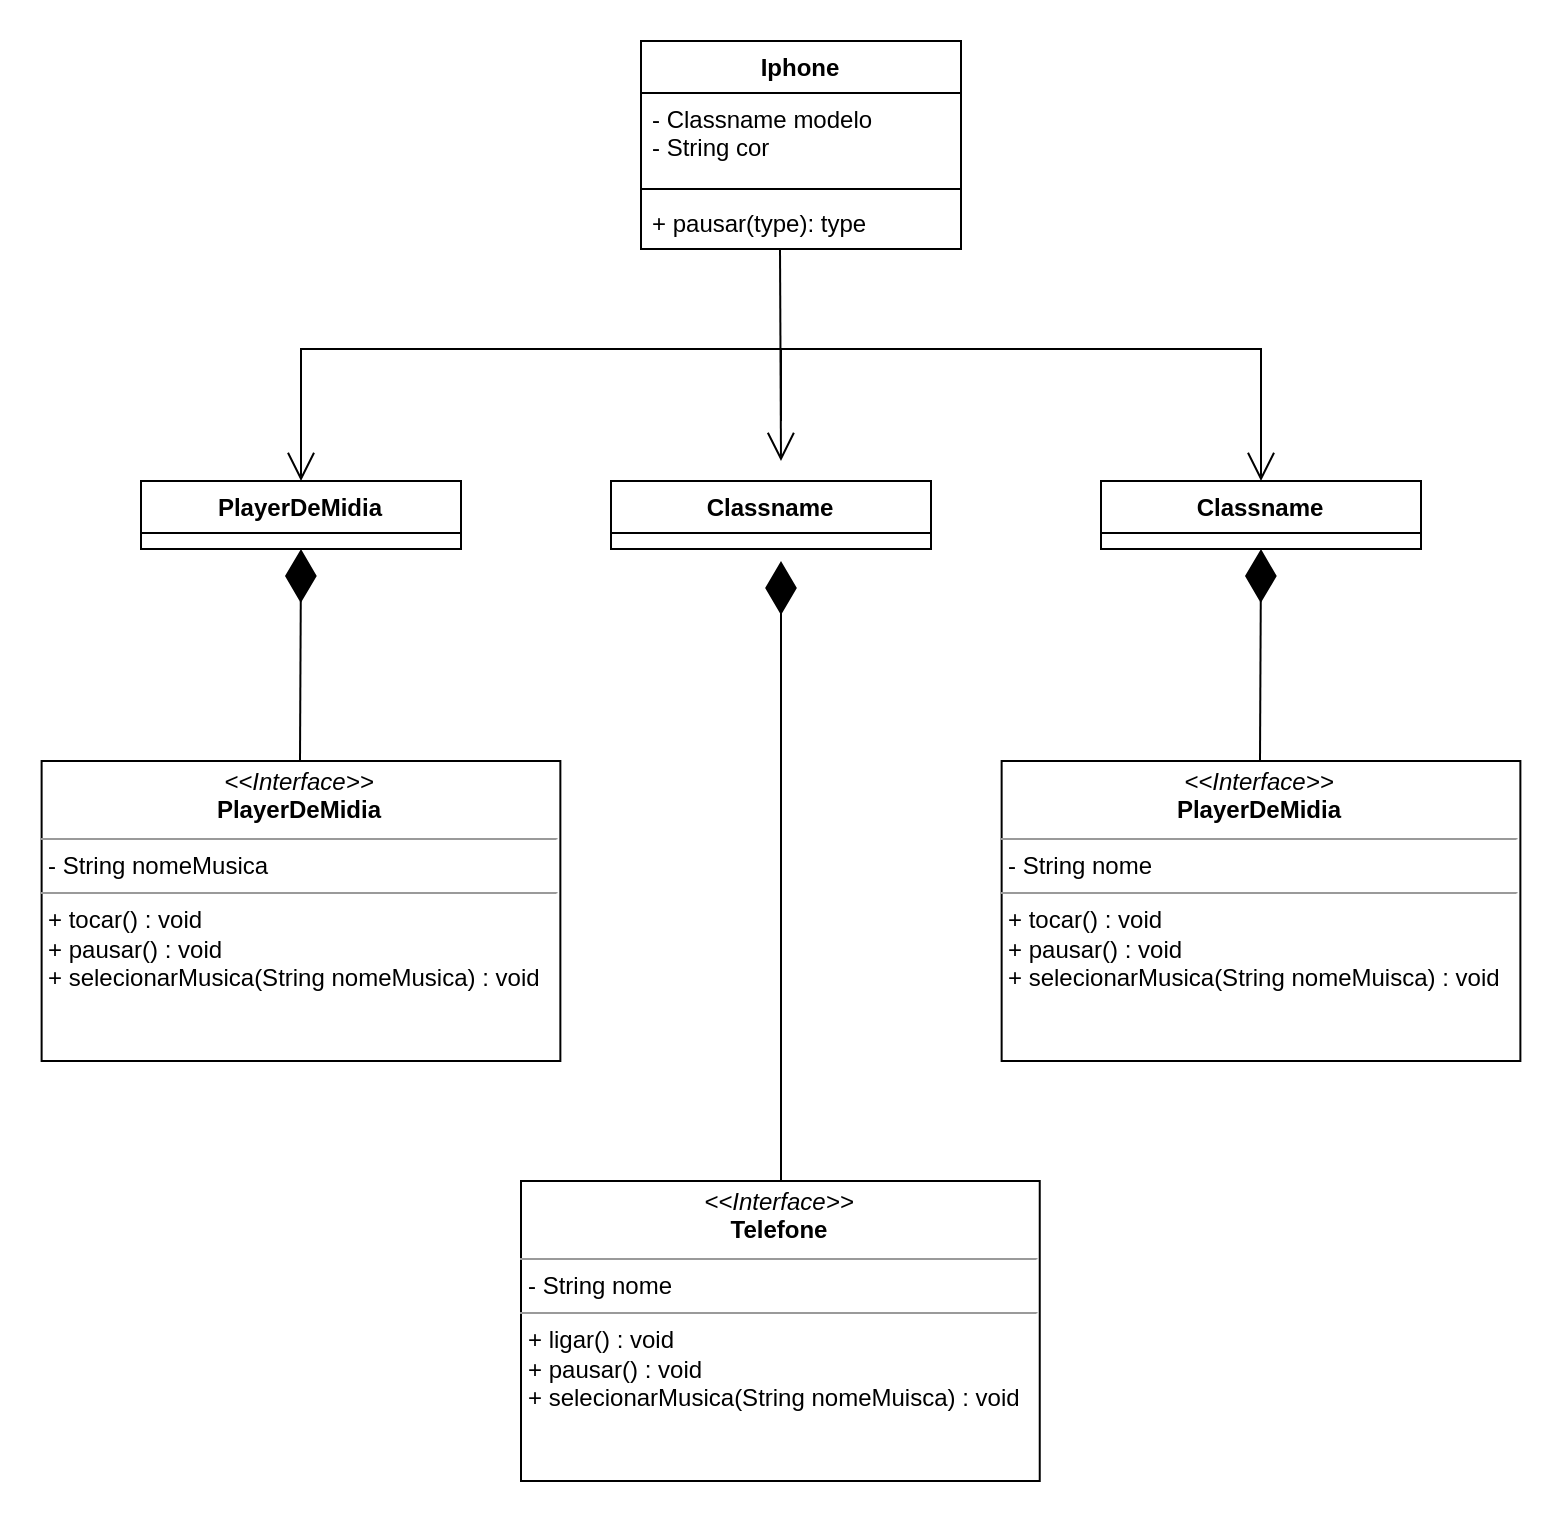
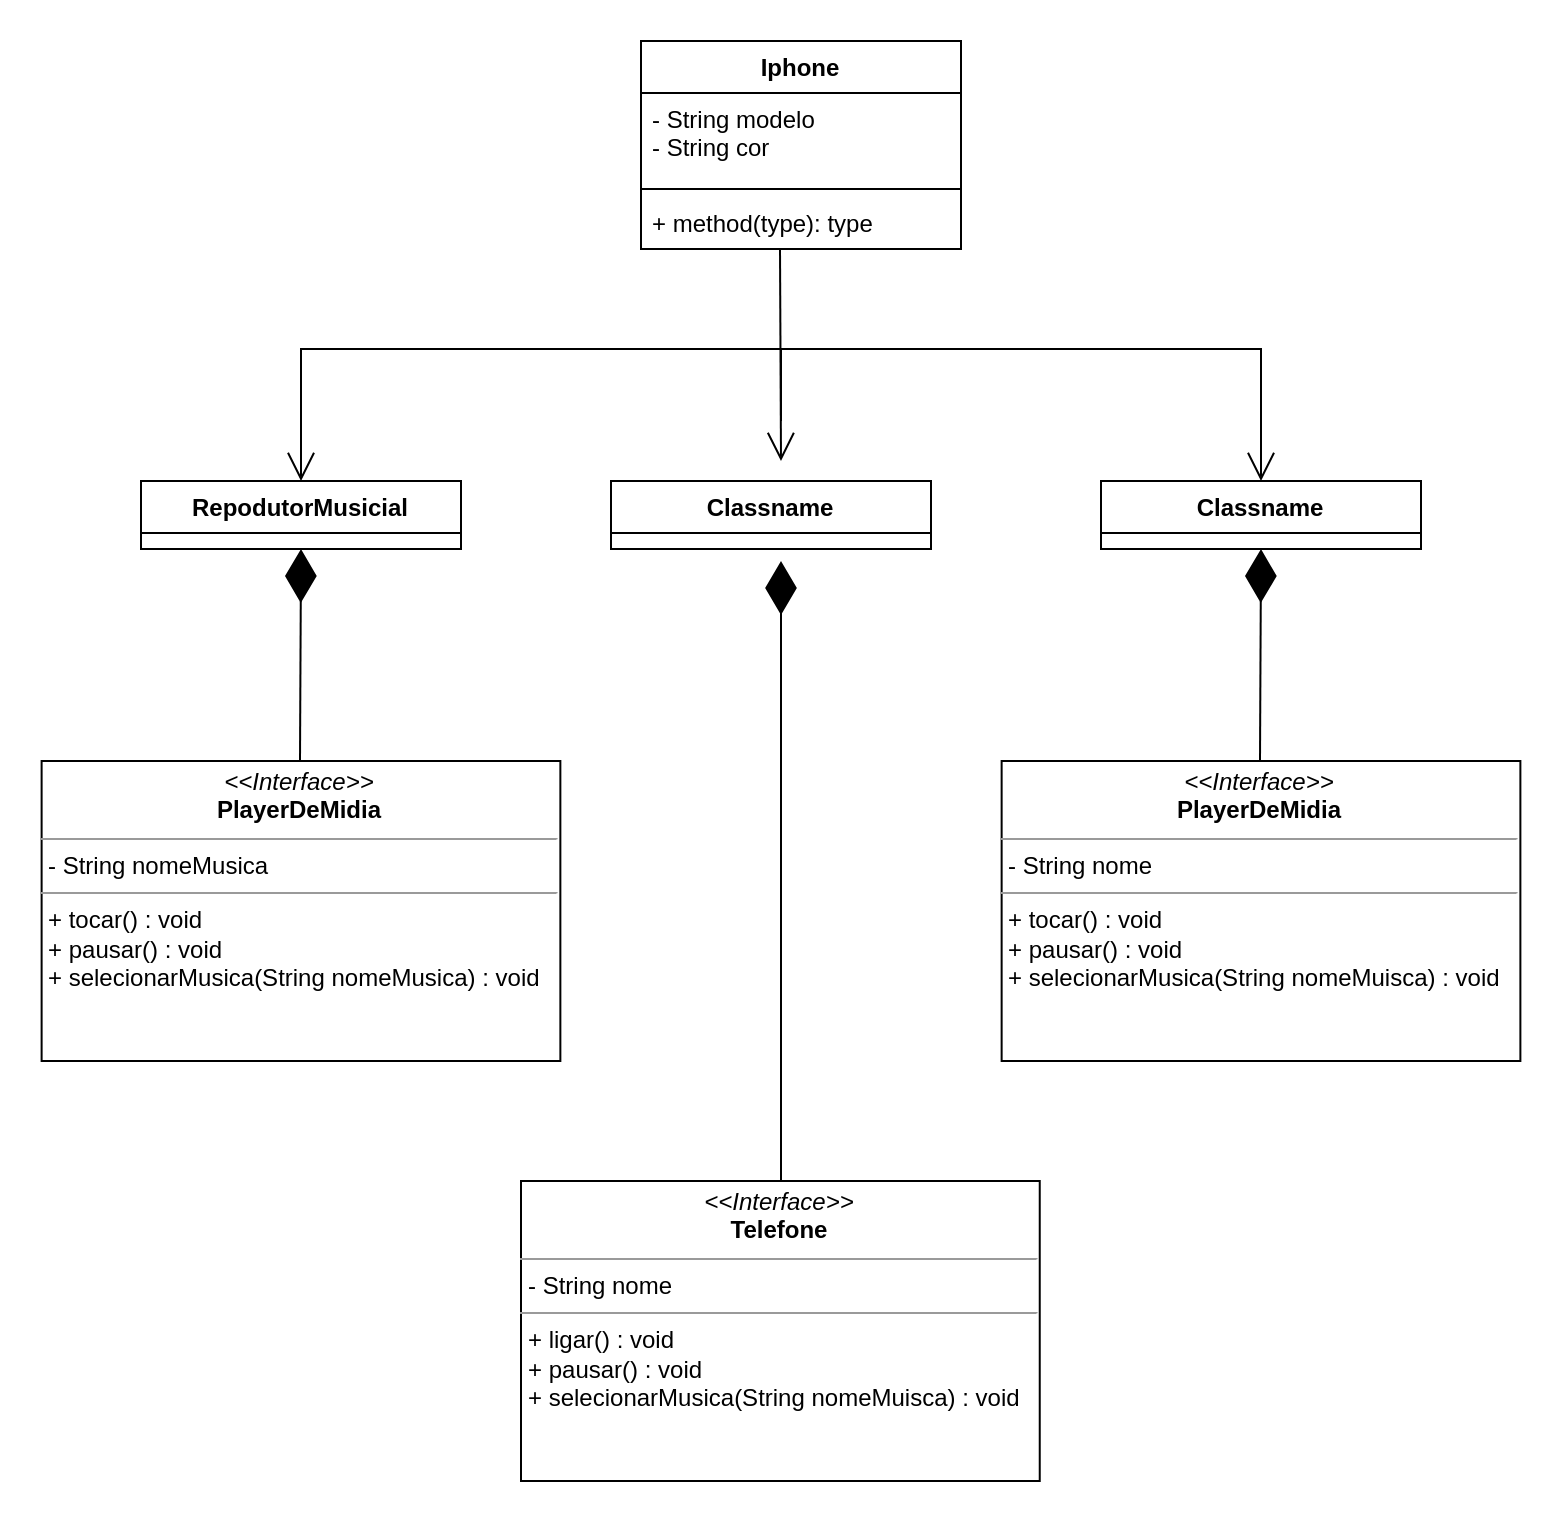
node "- Classname modelo - String cor": label "- Classname modelo - String cor" -> "- String modelo - String cor"
node "+ pausar(type): type": label "+ pausar(type): type" -> "+ method(type): type"
node "PlayerDeMidia": label "PlayerDeMidia" -> "RepodutorMusicial"
